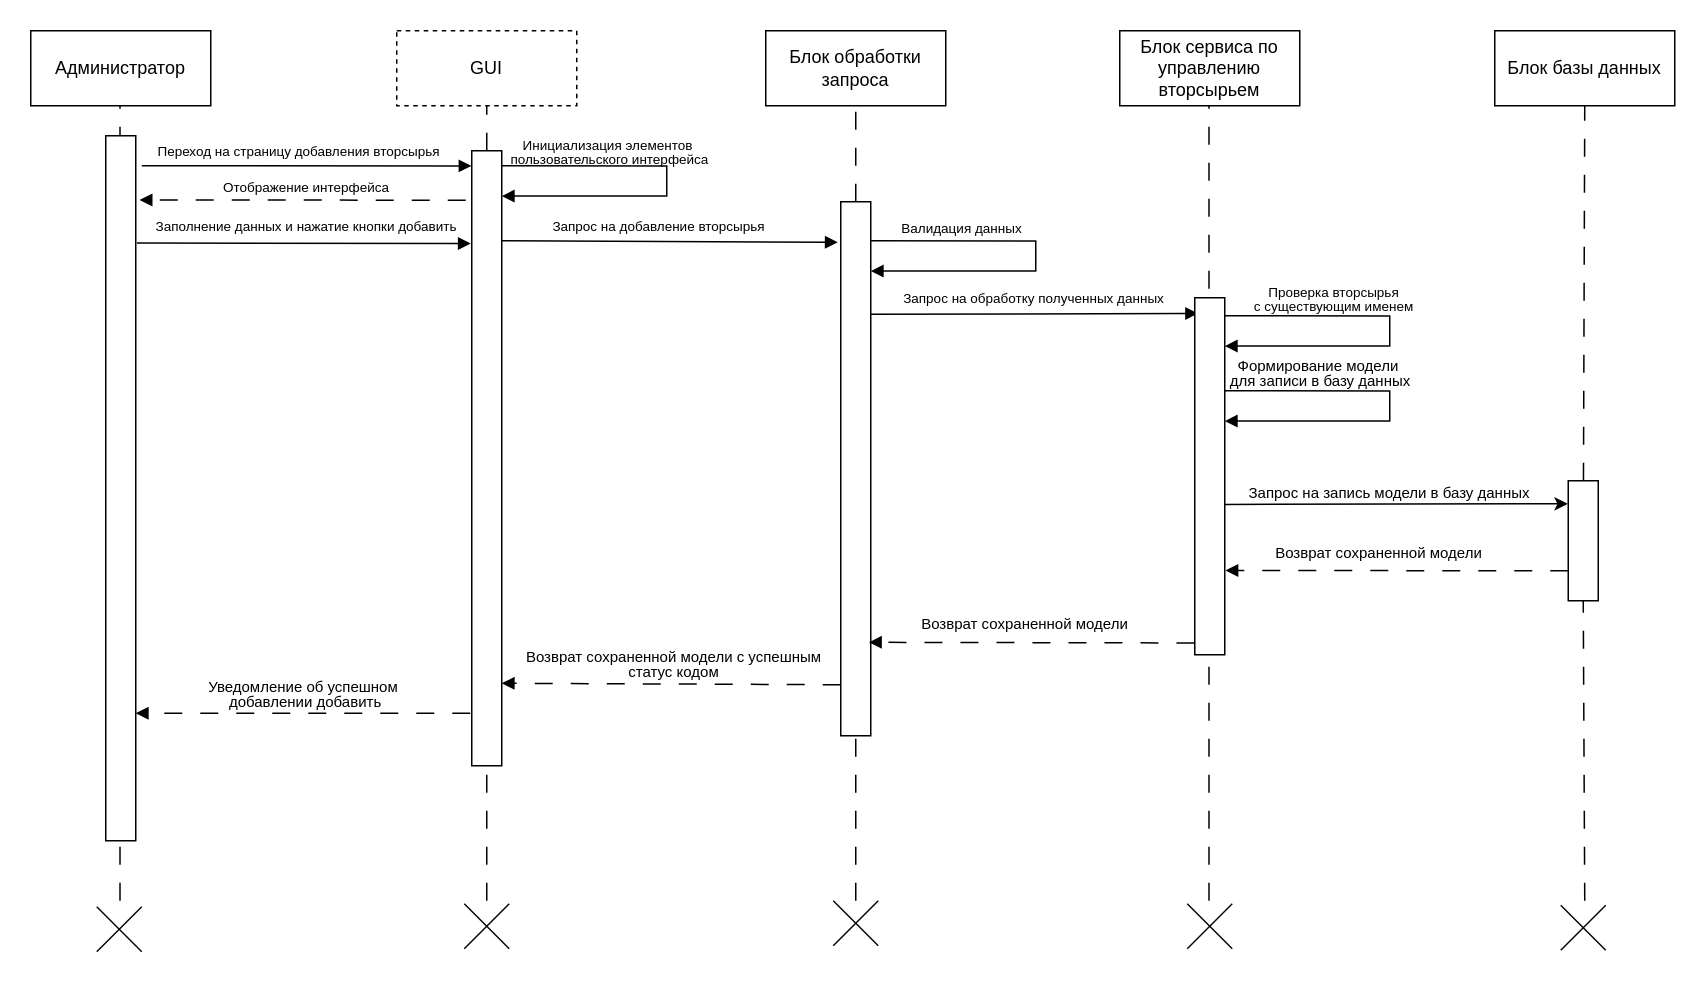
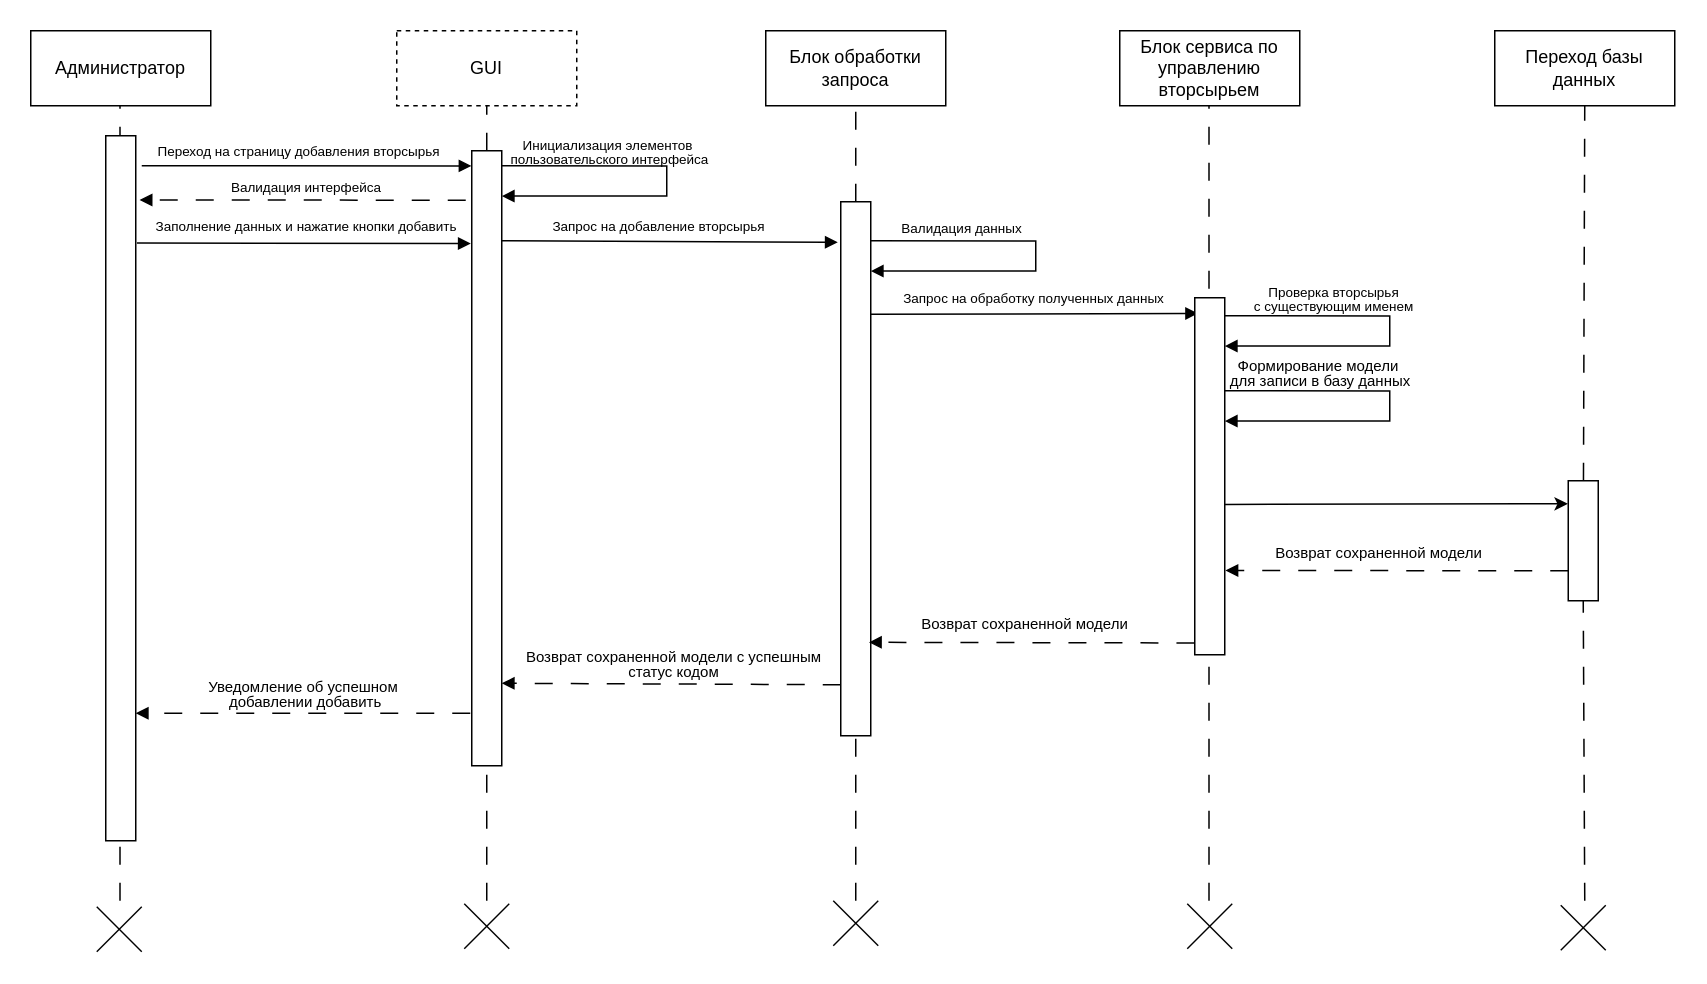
node "Блок базы данных": label "Блок базы данных" -> "Переход базы данных"
node "Отображение интерфейса": label "Отображение интерфейса" -> "Валидация интерфейса"
node "Запрос на запись модели в базу данных": removed
